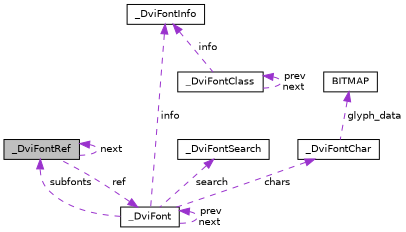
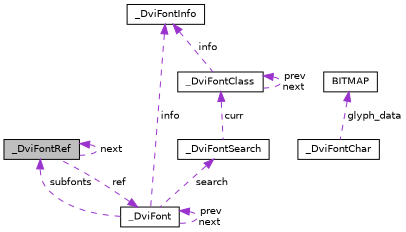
edge "_DviFontSearch" -> "_DviFontClass": added, label "curr"
edge "_DviFont" -> "_DviFontChar": removed, label "chars"
